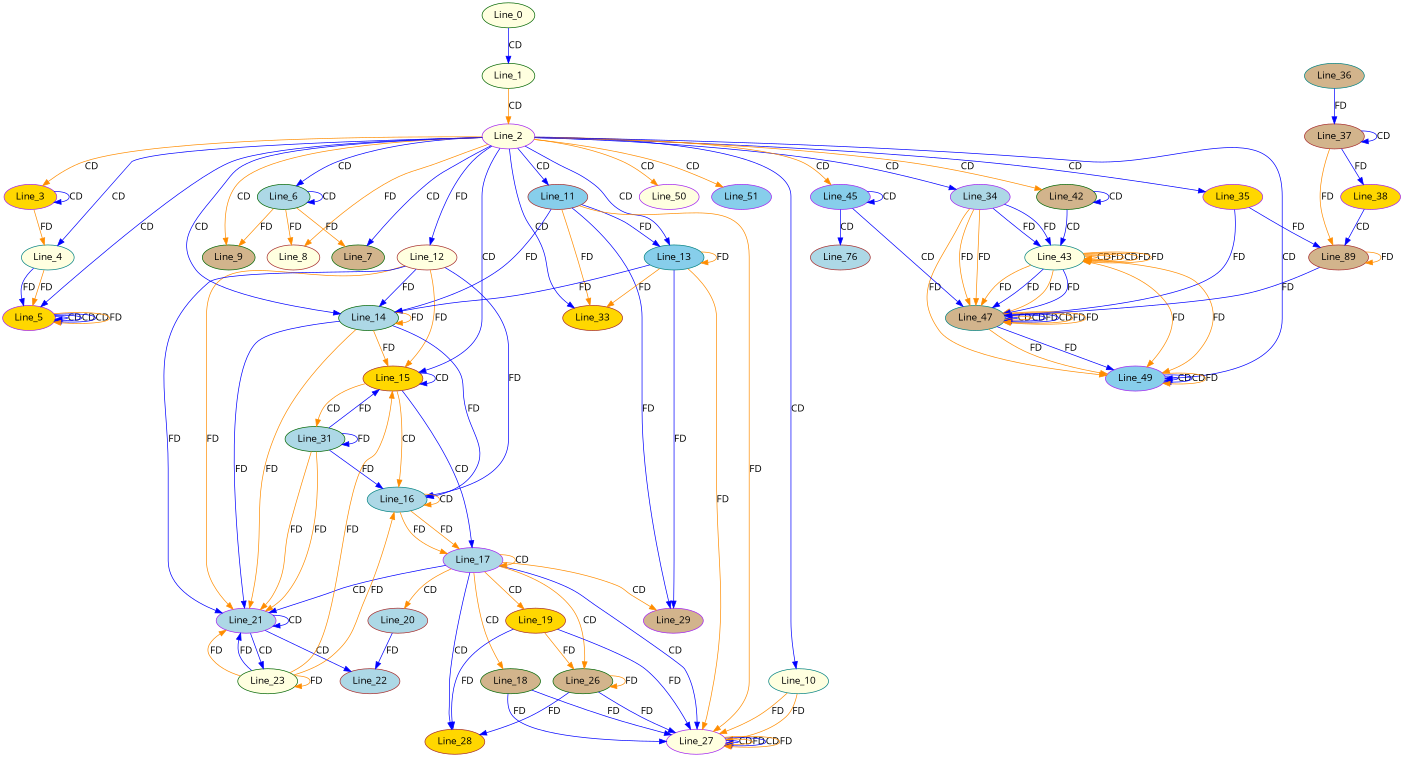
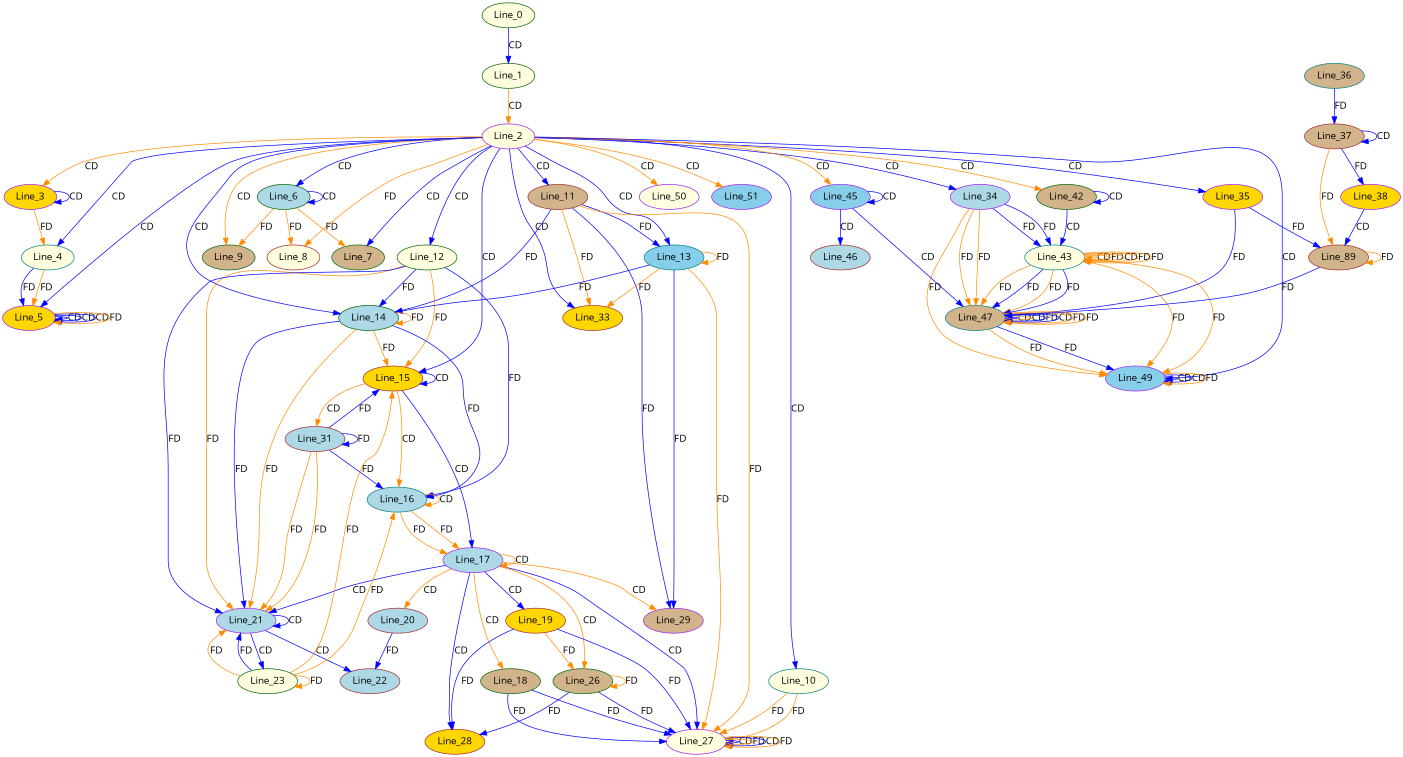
edge "Line_2" -> "Line_12": label "FD" -> "CD"
node "Line_11": fillcolor skyblue -> tan
node "Line_12": color brown -> darkgreen
node "Line_76": label "Line_76" -> "Line_46"
node "Line_31": color darkgreen -> brown
edge "Line_17" -> "Line_19": color darkorange -> blue
